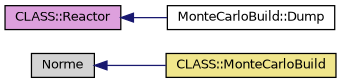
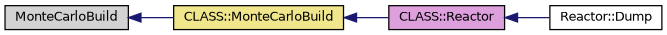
node "MonteCarloBuild::Dump": label "MonteCarloBuild::Dump" -> "Reactor::Dump"
edge "CLASS::Reactor" -> "CLASS::MonteCarloBuild": added
node "Norme": label "Norme" -> "MonteCarloBuild"
